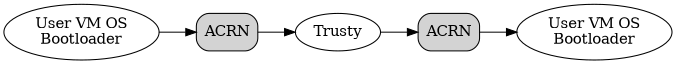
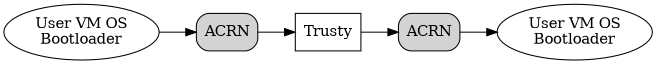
node "Trusty": shape ellipse -> box
